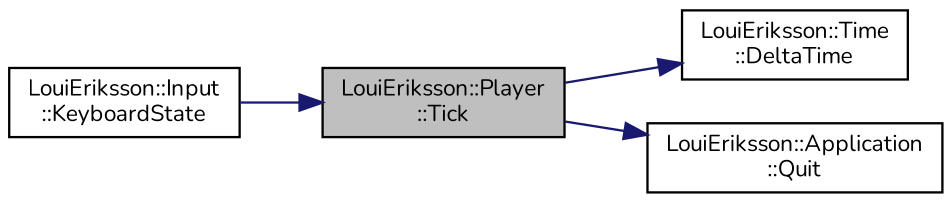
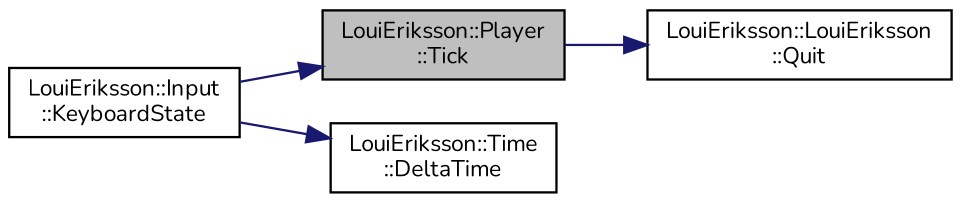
edge "LouiEriksson::Player ::Tick" -> "LouiEriksson::Time ::DeltaTime": now "LouiEriksson::Input ::KeyboardState" -> "LouiEriksson::Time ::DeltaTime"
node "LouiEriksson::Application ::Quit": label "LouiEriksson::Application ::Quit" -> "LouiEriksson::LouiEriksson ::Quit"
